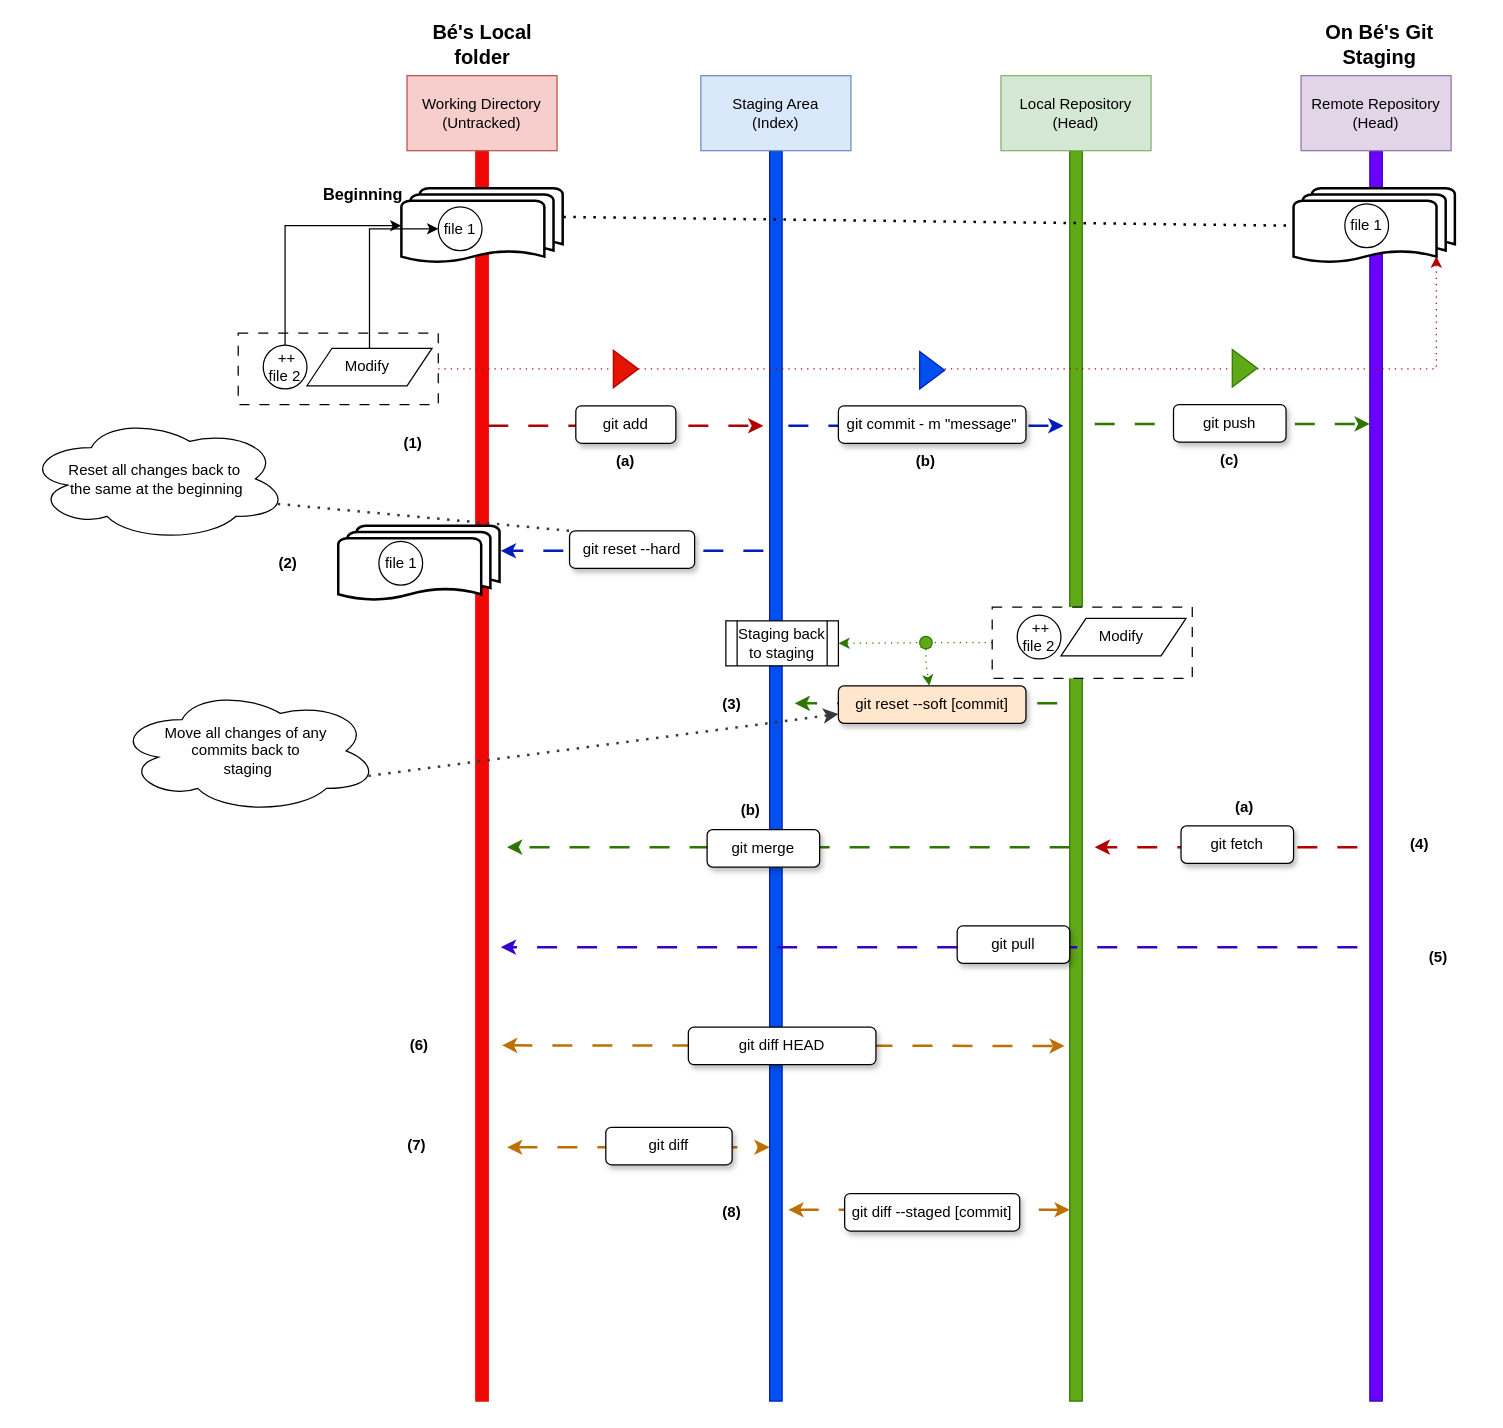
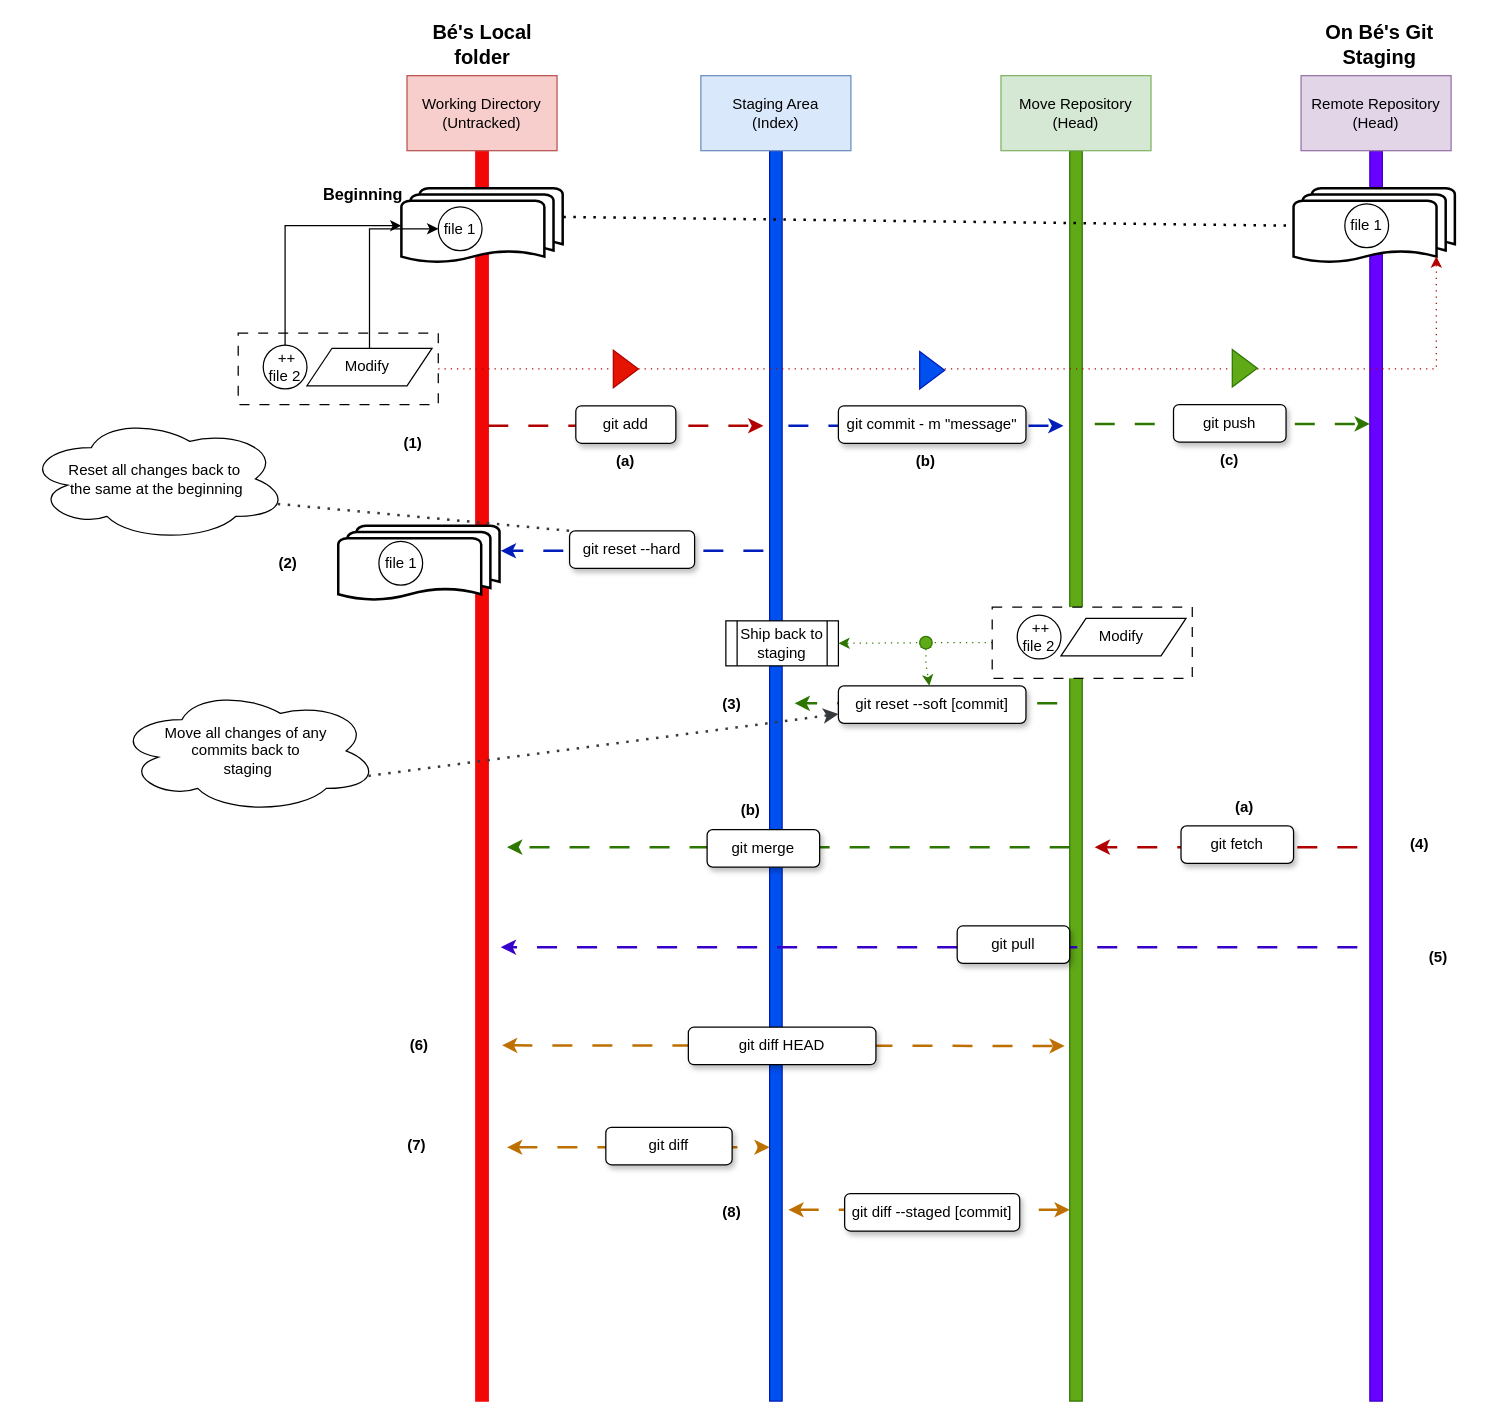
node "Local Repository (Head)": label "Local Repository (Head)" -> "Move Repository (Head)"
node "Staging back to staging": label "Staging back to staging" -> "Ship back to staging"
node "git reset --soft [commit]": fillcolor #ffe6cc -> #ffffff
